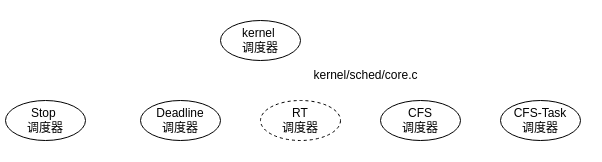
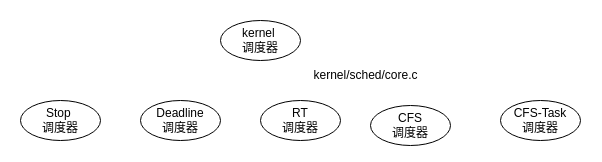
node "Stop 调度器": moved (46, 121) -> (61, 121)
node "RT 调度器": style dashed -> solid
node "CFS 调度器": moved (421, 121) -> (411, 126)
